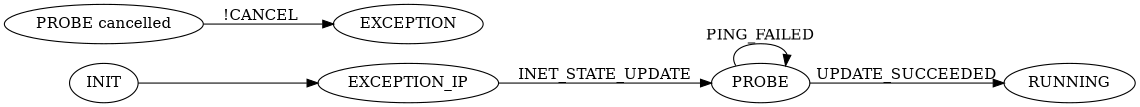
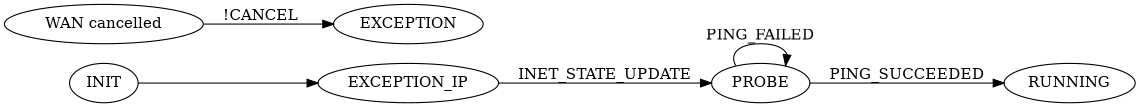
node "PROBE cancelled": label "PROBE cancelled" -> "WAN cancelled"
edge "PROBE" -> "RUNNING": label "UPDATE_SUCCEEDED" -> "PING_SUCCEEDED"
